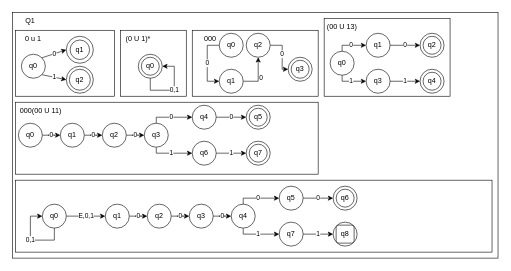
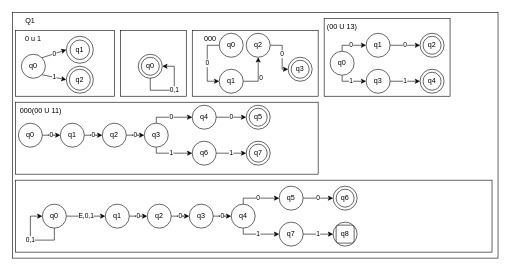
node "(0 U 1)*": removed
